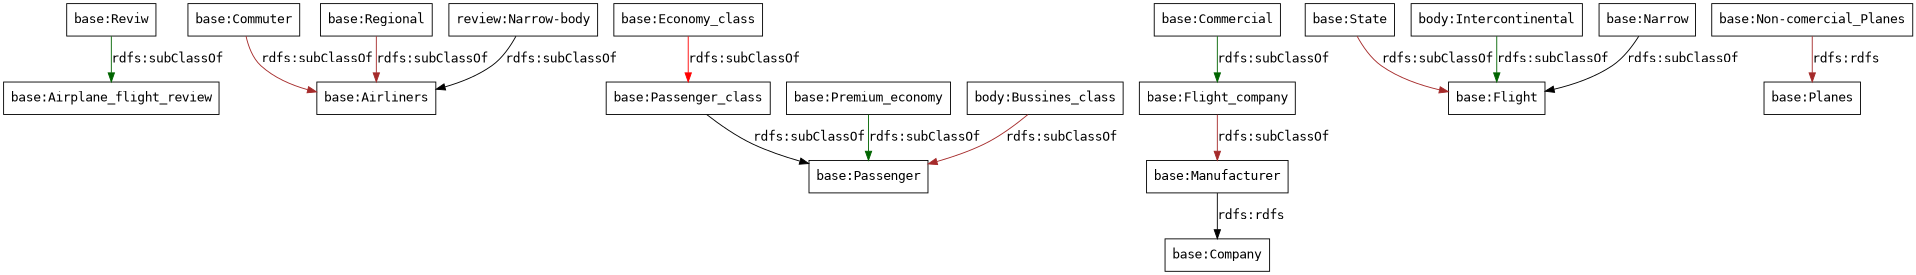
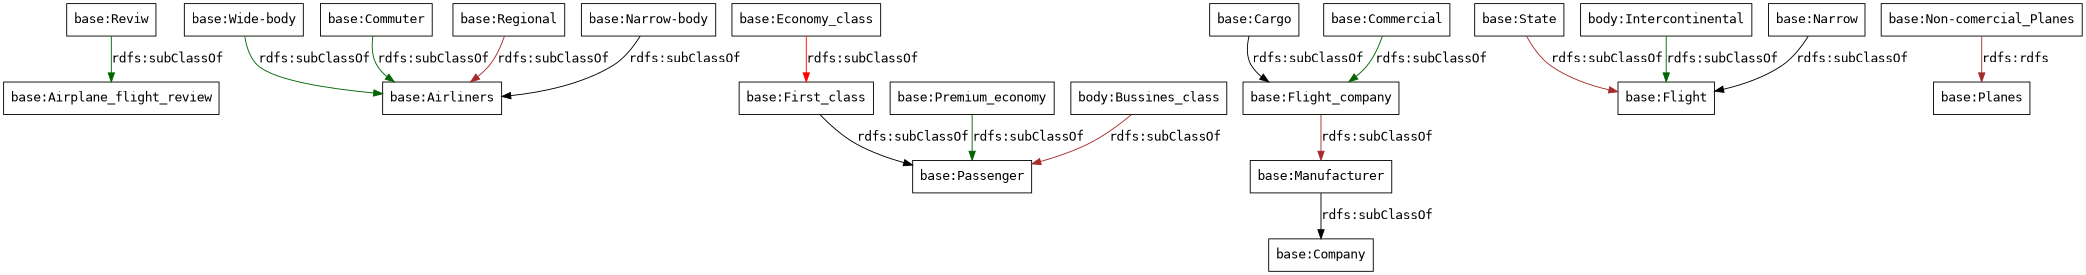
node "base:Wide-body": added
node "review:Narrow-body": label "review:Narrow-body" -> "base:Narrow-body"
node "base:Cargo": added
edge "base:Commuter" -> "base:Airliners": color brown -> darkgreen
node "base:Passenger_class": label "base:Passenger_class" -> "base:First_class"
edge "base:Manufacturer" -> "base:Company": label "rdfs:rdfs" -> "rdfs:subClassOf"
